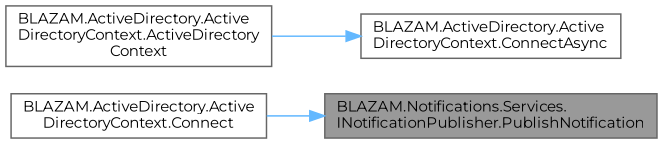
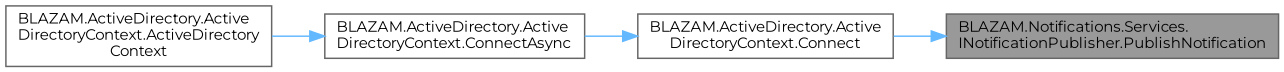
edge "BLAZAM.ActiveDirectory.Active DirectoryContext.ConnectAsync" -> "BLAZAM.ActiveDirectory.Active DirectoryContext.Connect": added
